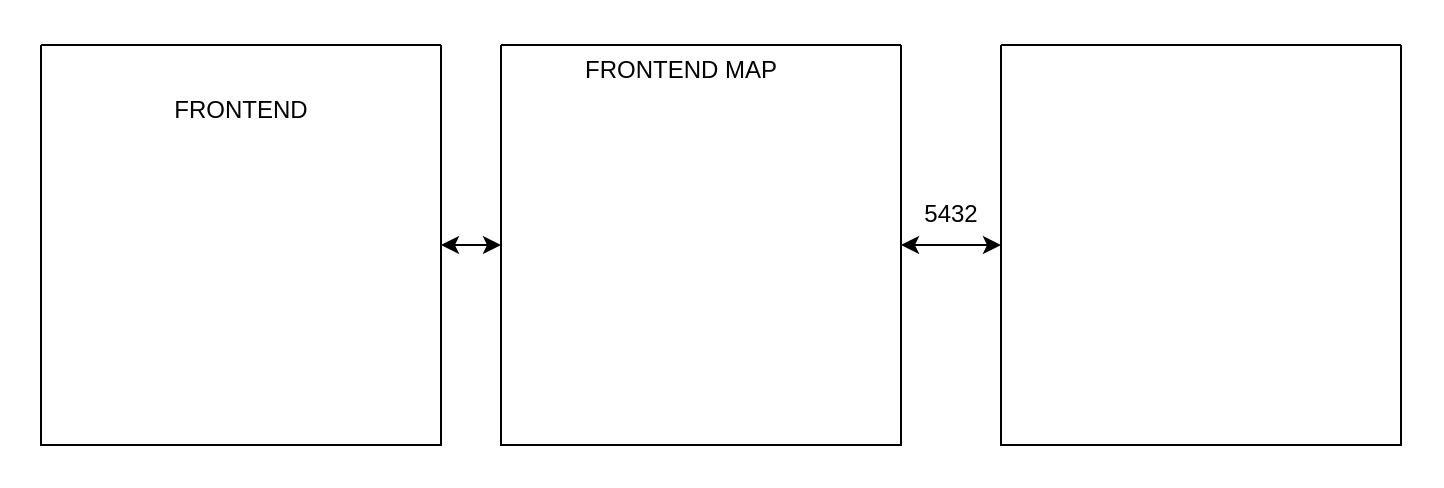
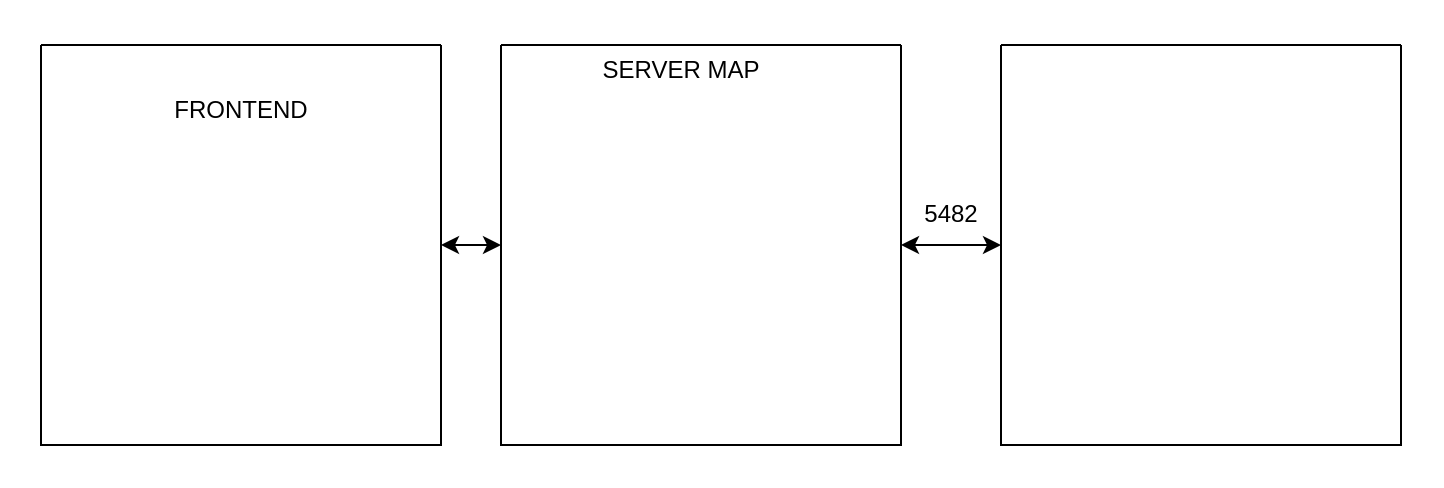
node "FRONTEND MAP": label "FRONTEND MAP" -> "SERVER MAP"
node "5432": label "5432" -> "5482"
